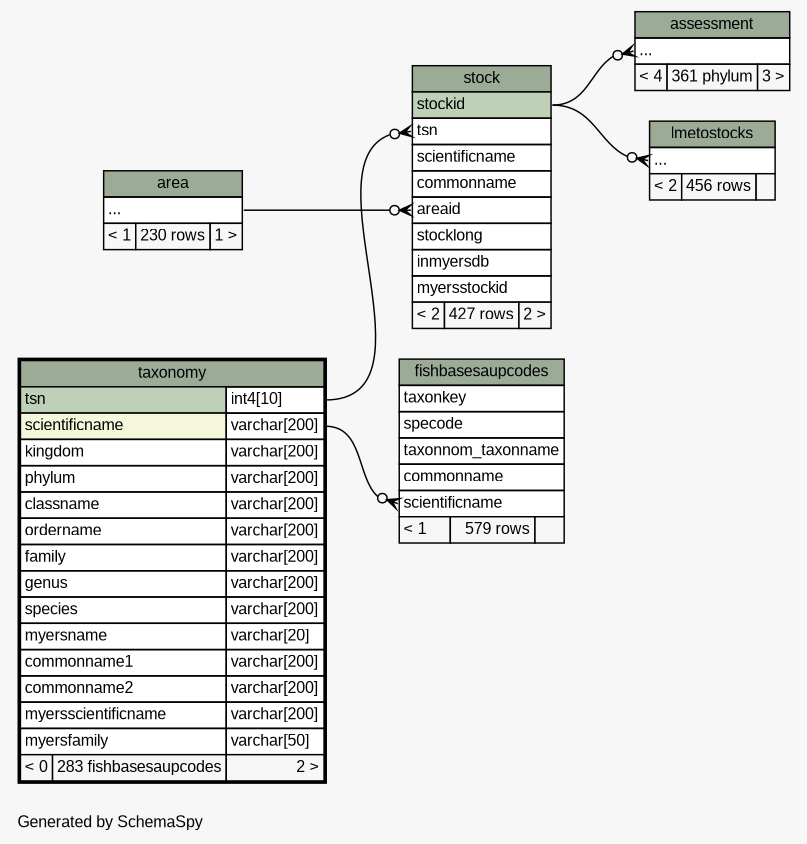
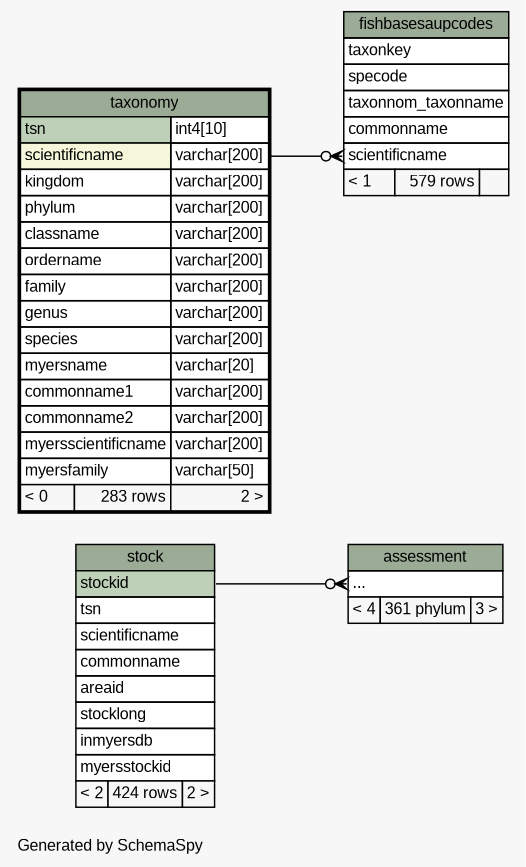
node "lmetostocks": removed
node "area": removed
edge "taxonomy" -> "stock": removed
node "stock": text "427 rows" -> "424 rows"
node "taxonomy": text "283 fishbasesaupcodes" -> "283 rows"
